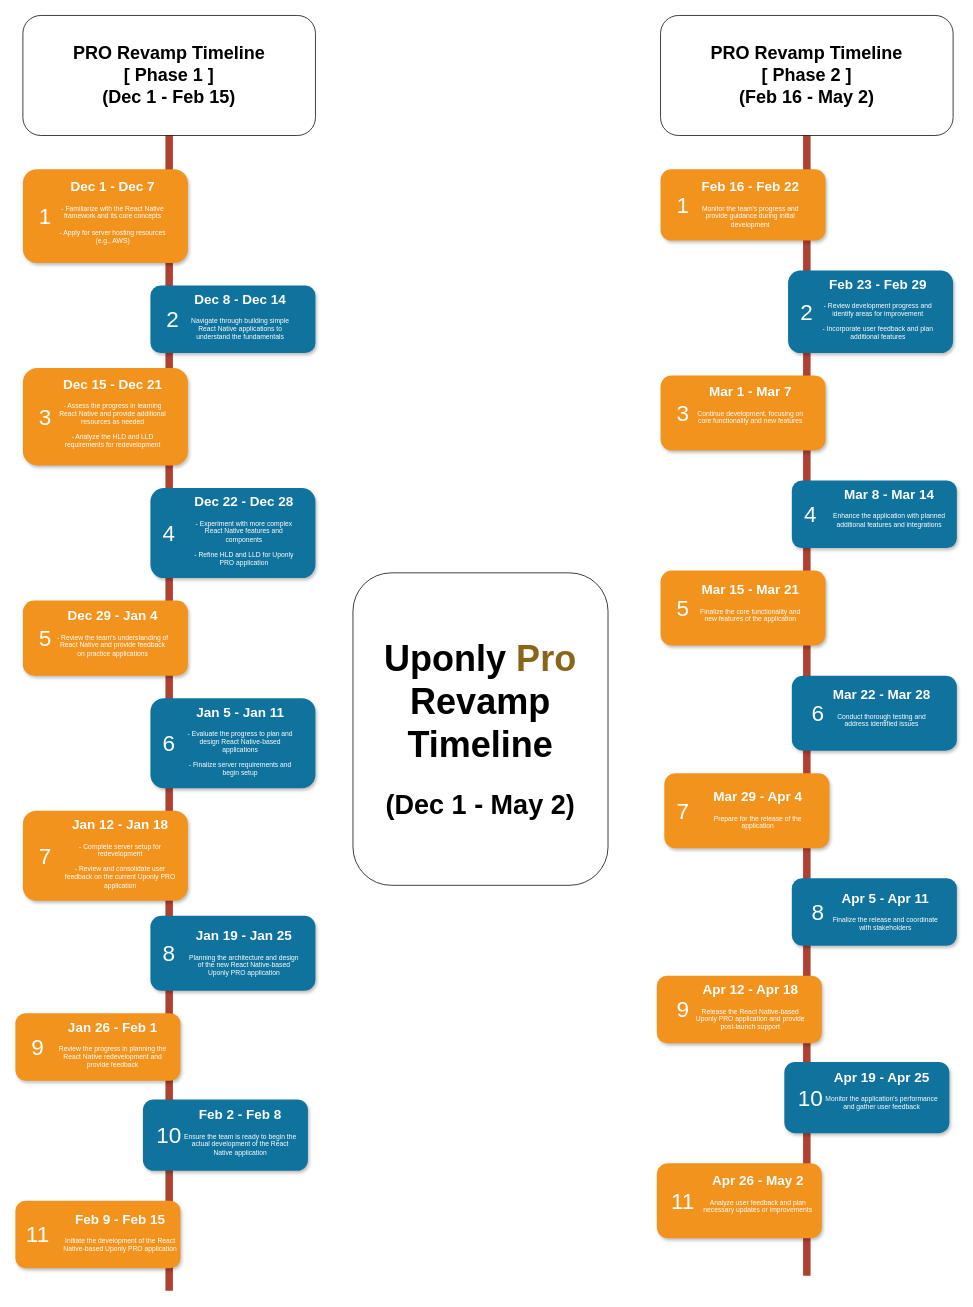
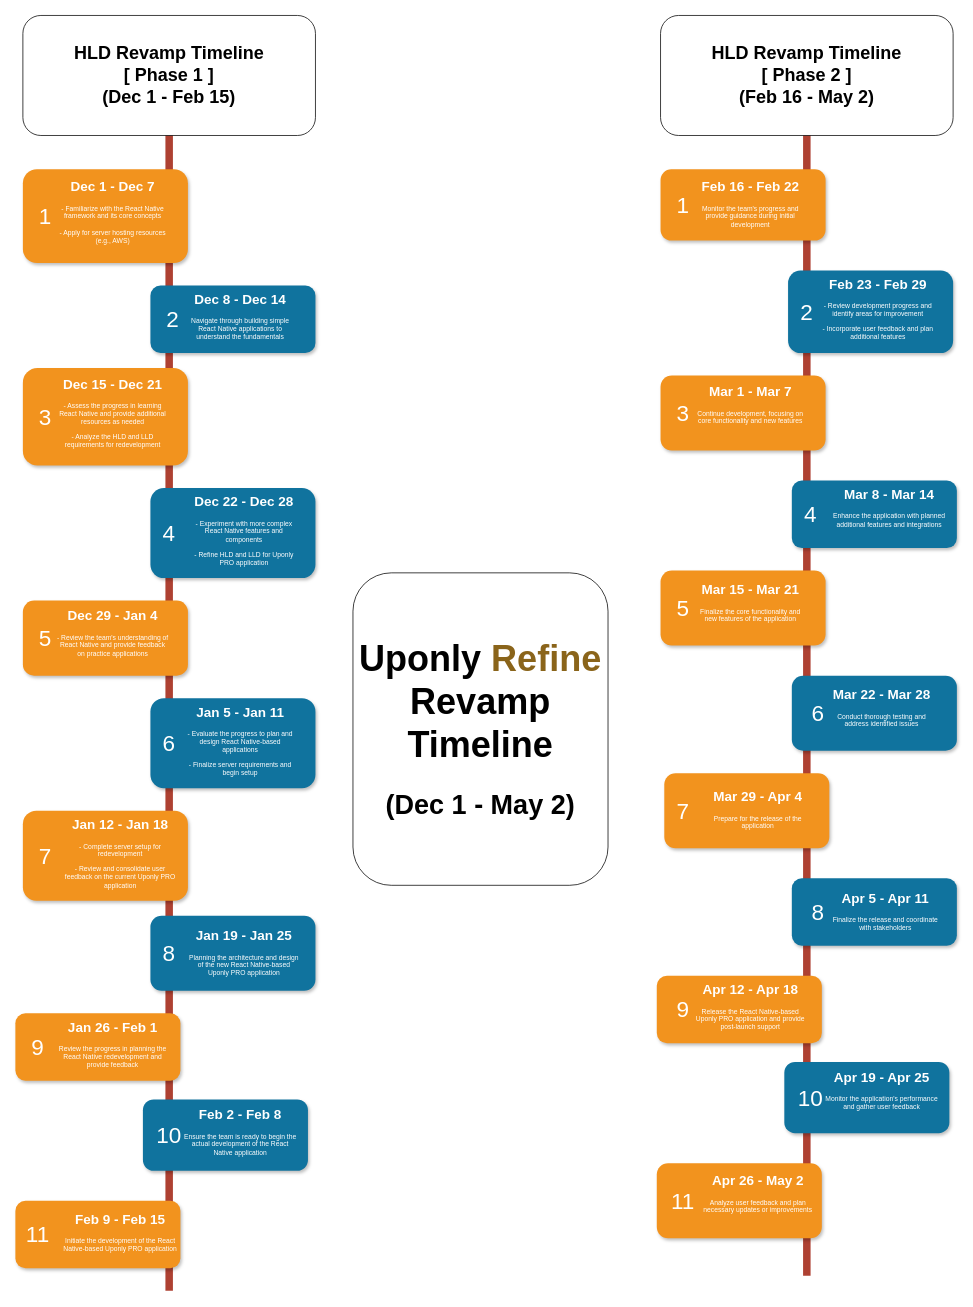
node "PRO Revamp Timeline [ Phase 1 ] (Dec 1 - Feb 15)": label "PRO Revamp Timeline [ Phase 1 ] (Dec 1 - Feb 15)" -> "HLD Revamp Timeline [ Phase 1 ] (Dec 1 - Feb 15)"
node "PRO Revamp Timeline [ Phase 2 ] (Feb 16 - May 2)": label "PRO Revamp Timeline [ Phase 2 ] (Feb 16 - May 2)" -> "HLD Revamp Timeline [ Phase 2 ] (Feb 16 - May 2)"
node "Uponly Pro Revamp Timeline (Dec 1 - May 2)": label "Uponly Pro Revamp Timeline (Dec 1 - May 2)" -> "Uponly Refine Revamp Timeline (Dec 1 - May 2)"
